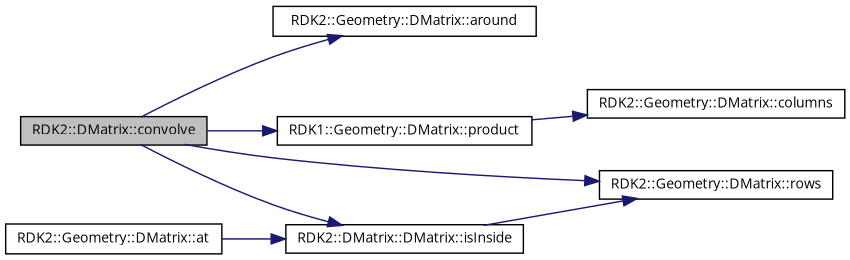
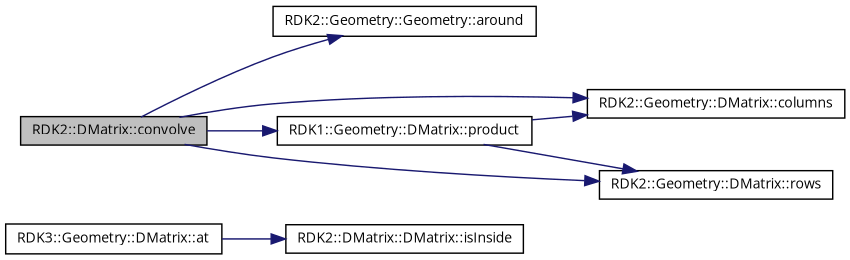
node "RDK2::Geometry::DMatrix::around": label "RDK2::Geometry::DMatrix::around" -> "RDK2::Geometry::Geometry::around"
edge "RDK2::DMatrix::convolve" -> "RDK2::DMatrix::DMatrix::isInside": now "RDK2::DMatrix::convolve" -> "RDK2::Geometry::DMatrix::columns"
edge "RDK2::DMatrix::DMatrix::isInside" -> "RDK2::Geometry::DMatrix::rows": now "RDK1::Geometry::DMatrix::product" -> "RDK2::Geometry::DMatrix::rows"
node "RDK2::Geometry::DMatrix::at": label "RDK2::Geometry::DMatrix::at" -> "RDK3::Geometry::DMatrix::at"
